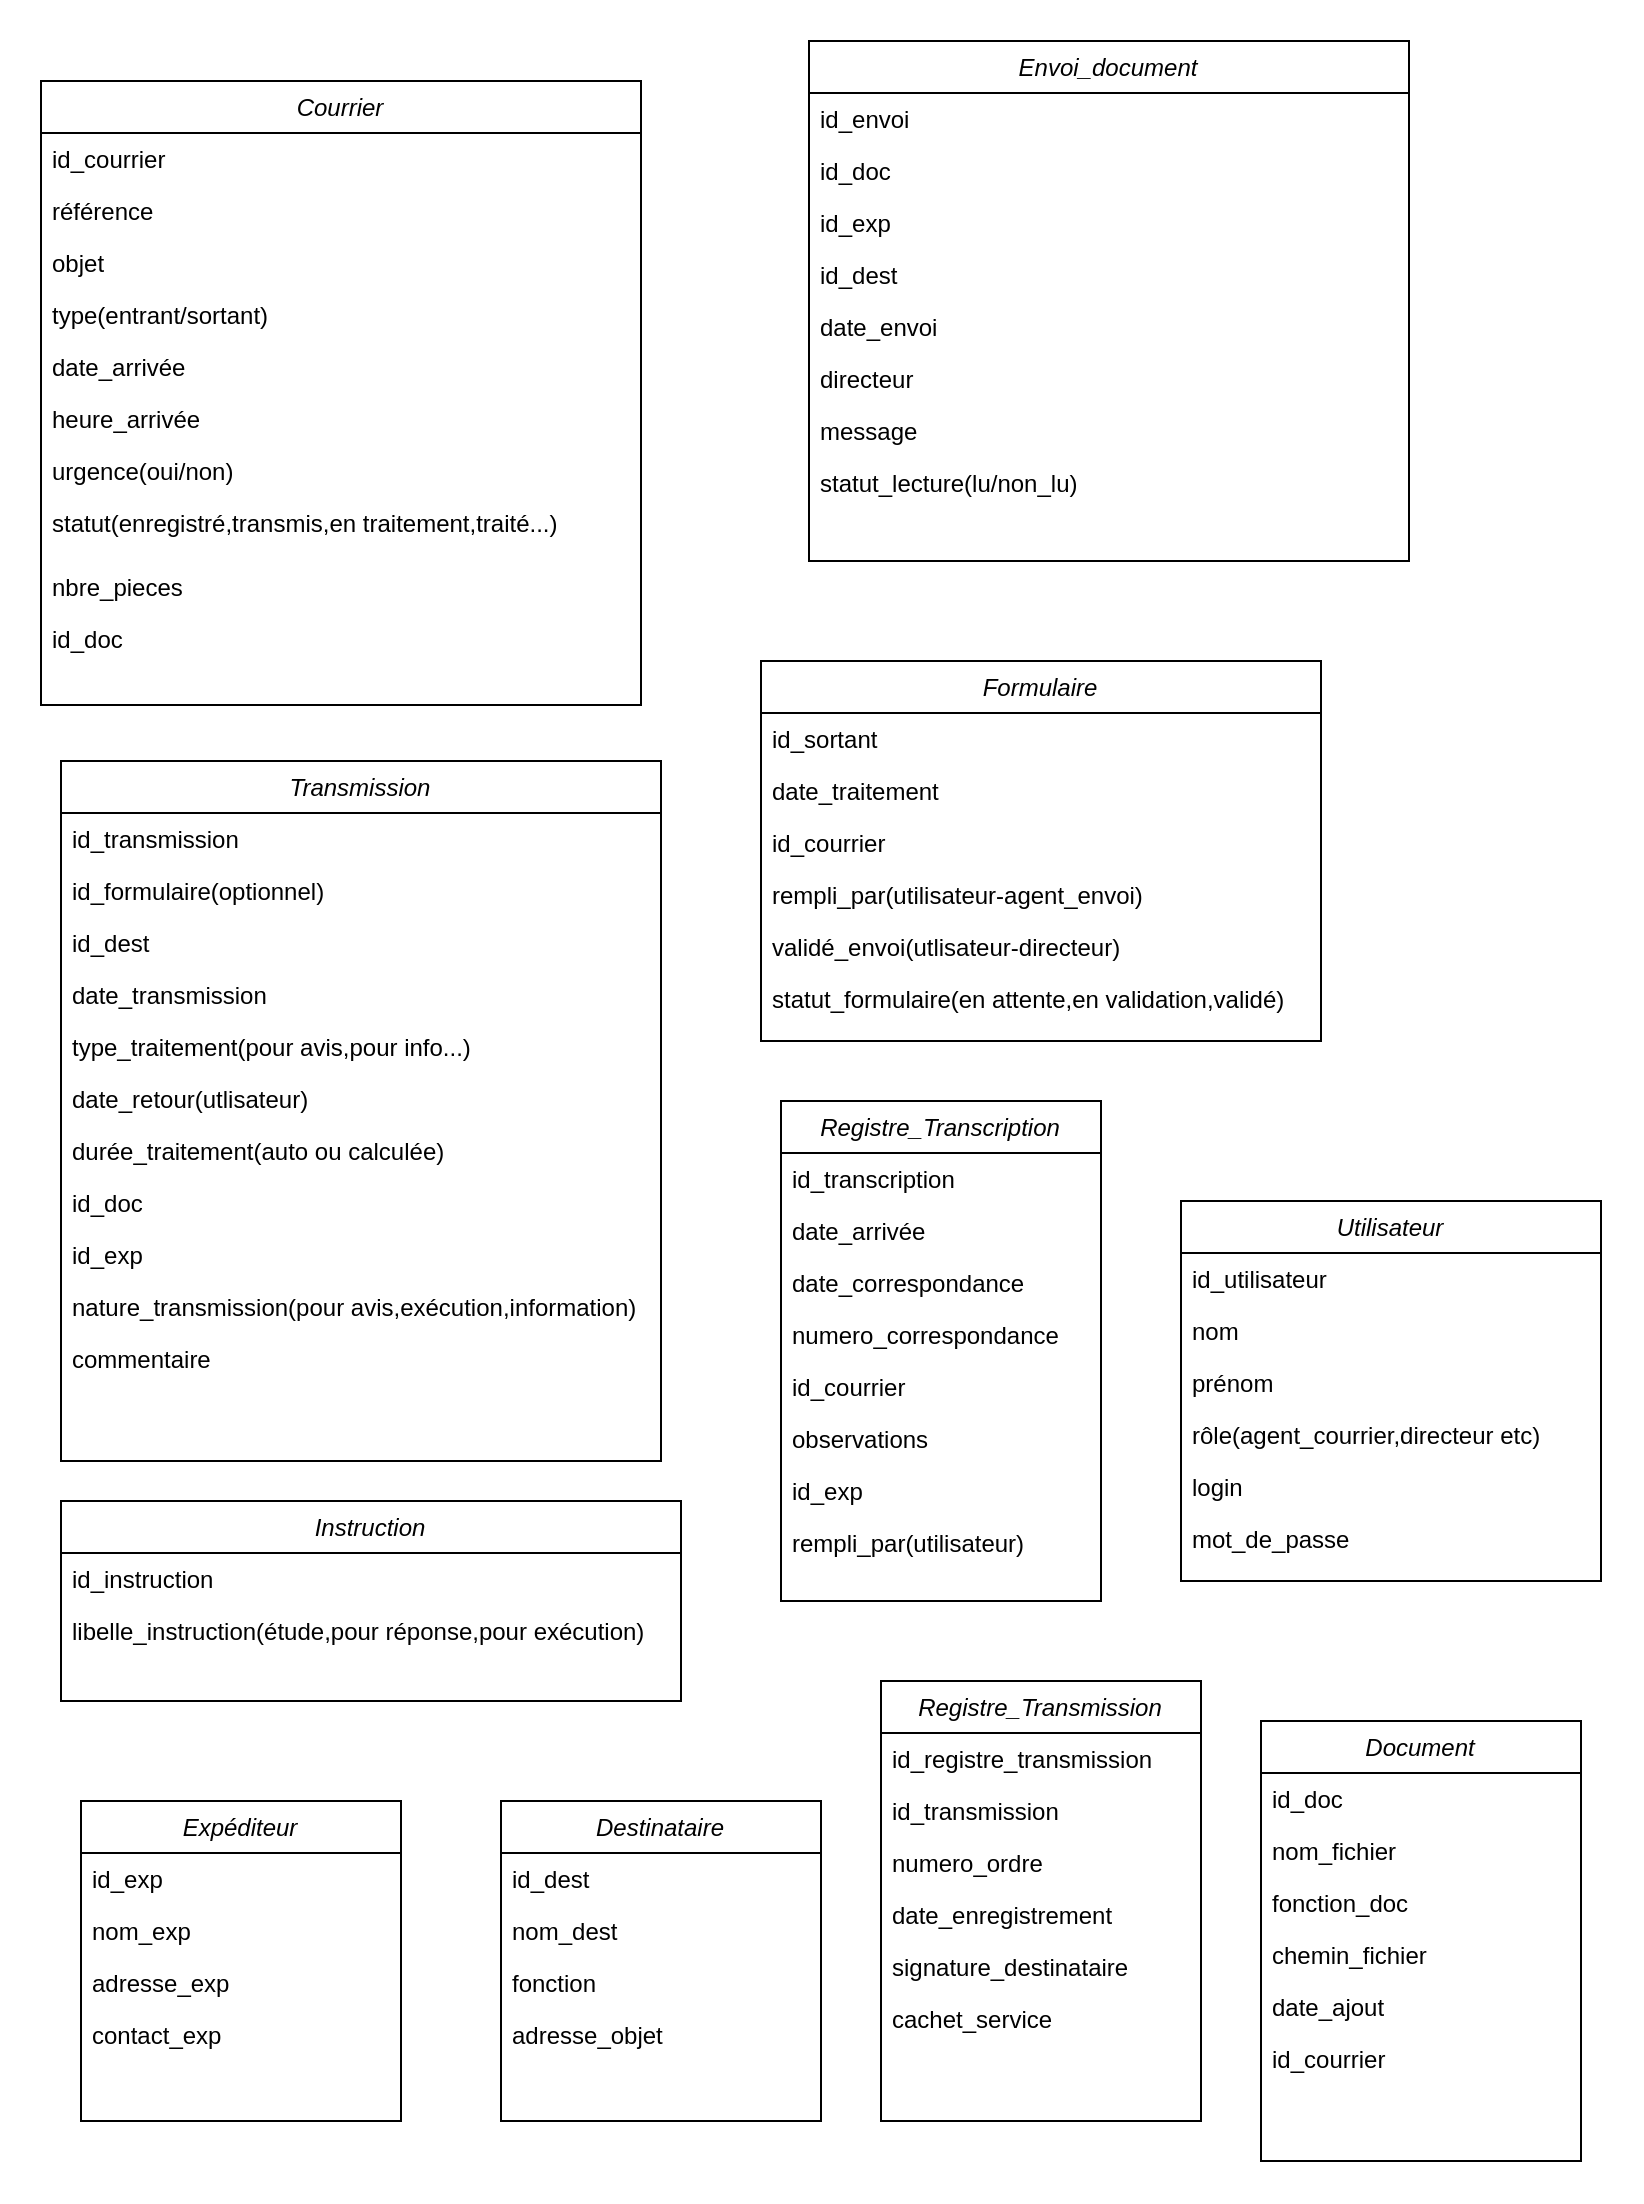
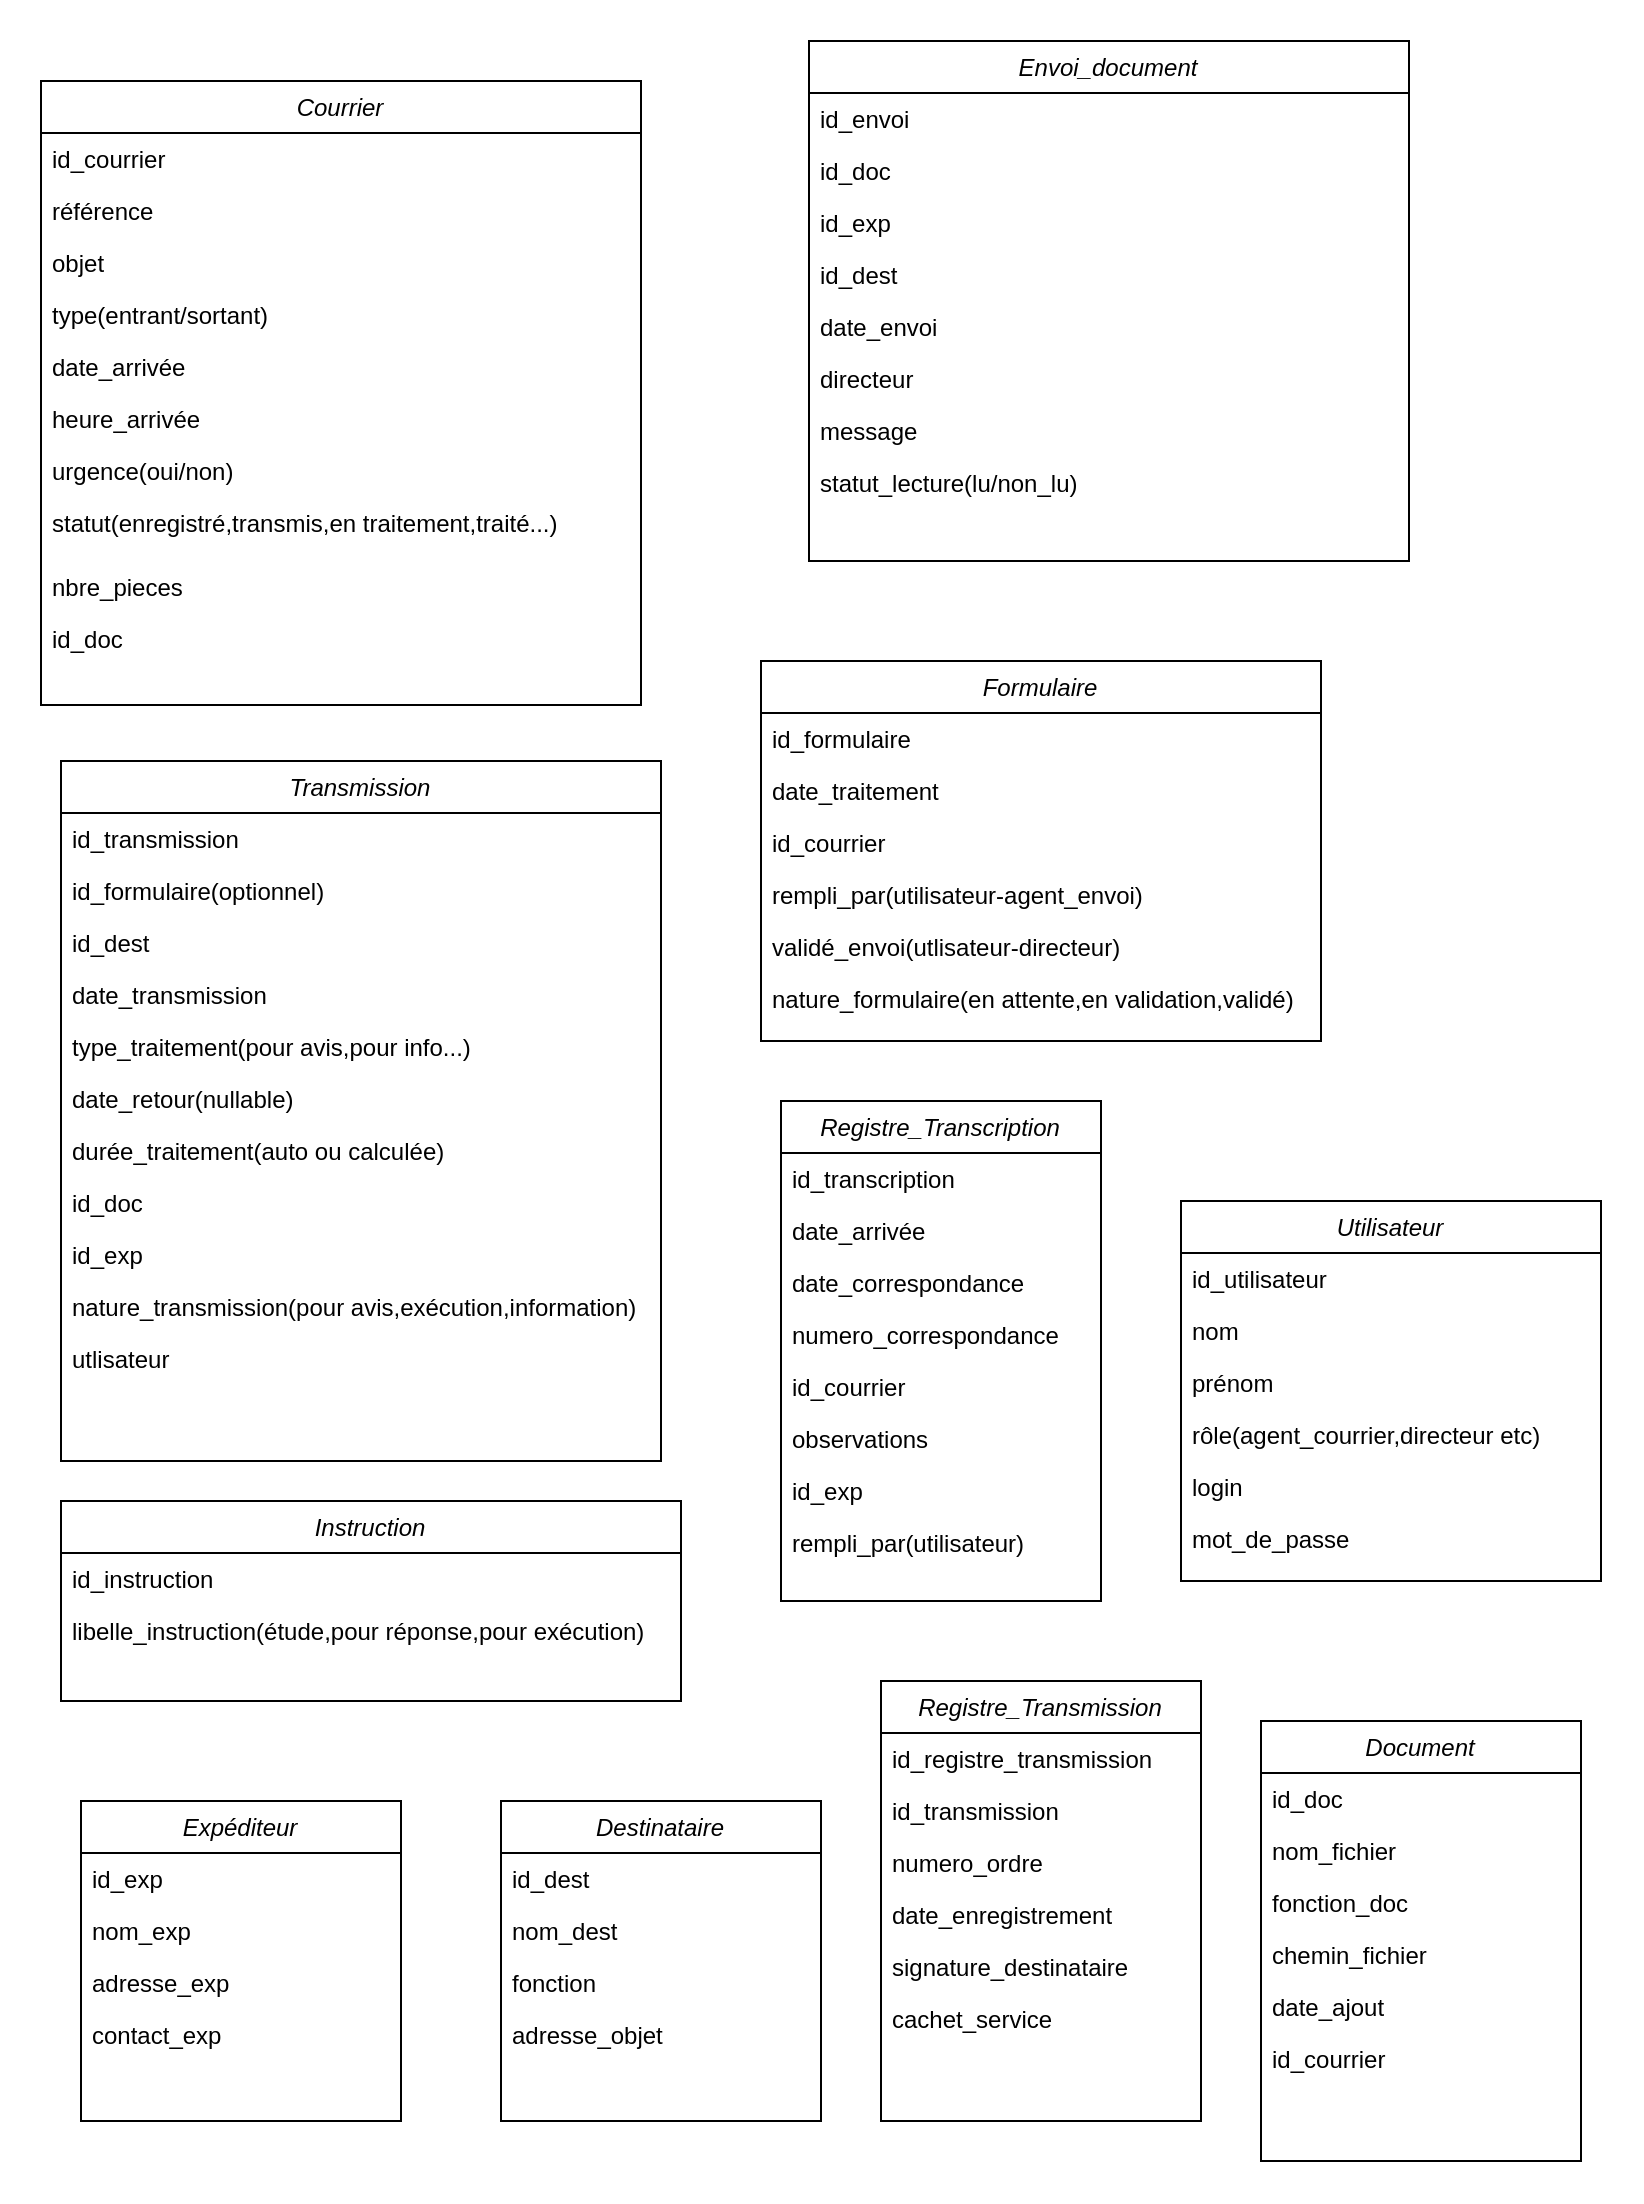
node "id_sortant": label "id_sortant" -> "id_formulaire"
node "statut_formulaire(en attente,en validation,validé)": label "statut_formulaire(en attente,en validation,validé)" -> "nature_formulaire(en attente,en validation,validé)"
node "date_retour(utlisateur)": label "date_retour(utlisateur)" -> "date_retour(nullable)"
node "commentaire": label "commentaire" -> "utlisateur"
